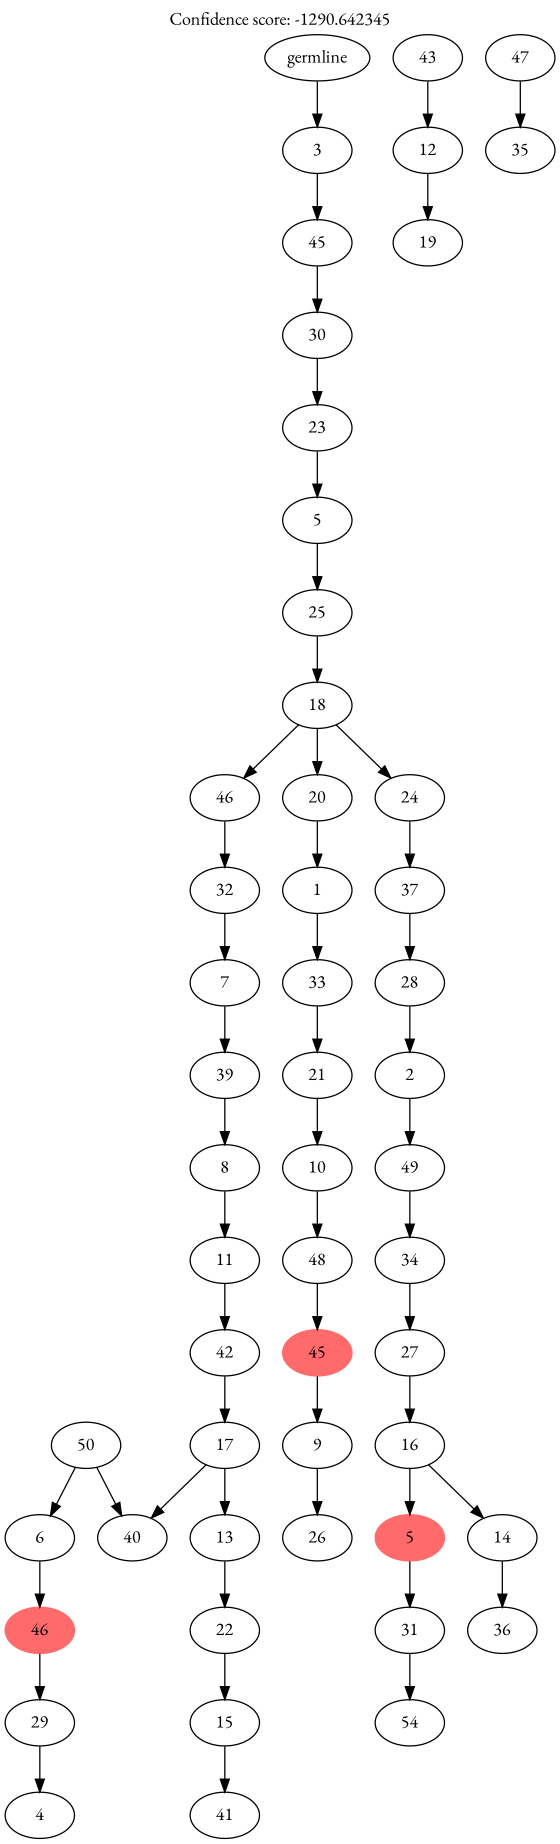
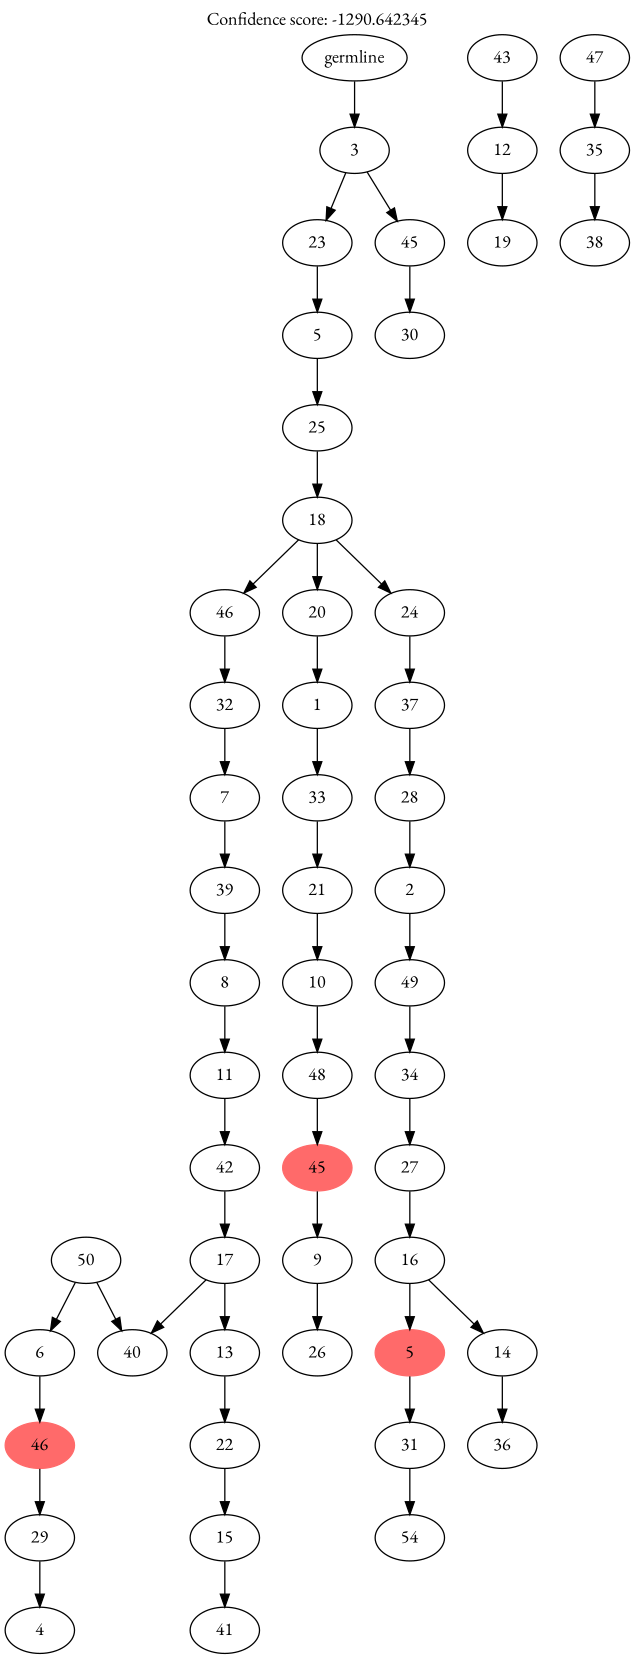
node "38": added
edge "30" -> "23": now "3" -> "23"
